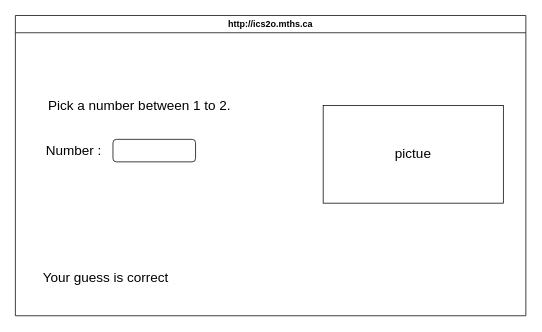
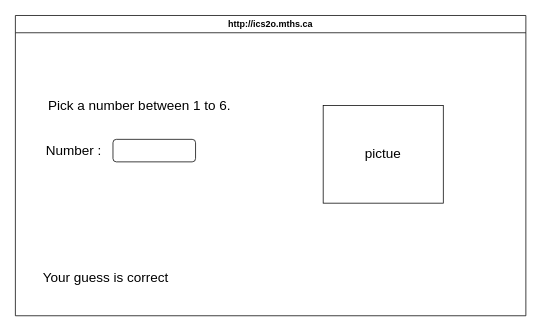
node "Pick a number between 1 to 2.": label "Pick a number between 1 to 2." -> "Pick a number between 1 to 6."
node "pictue": size 180x98 -> 120x98
